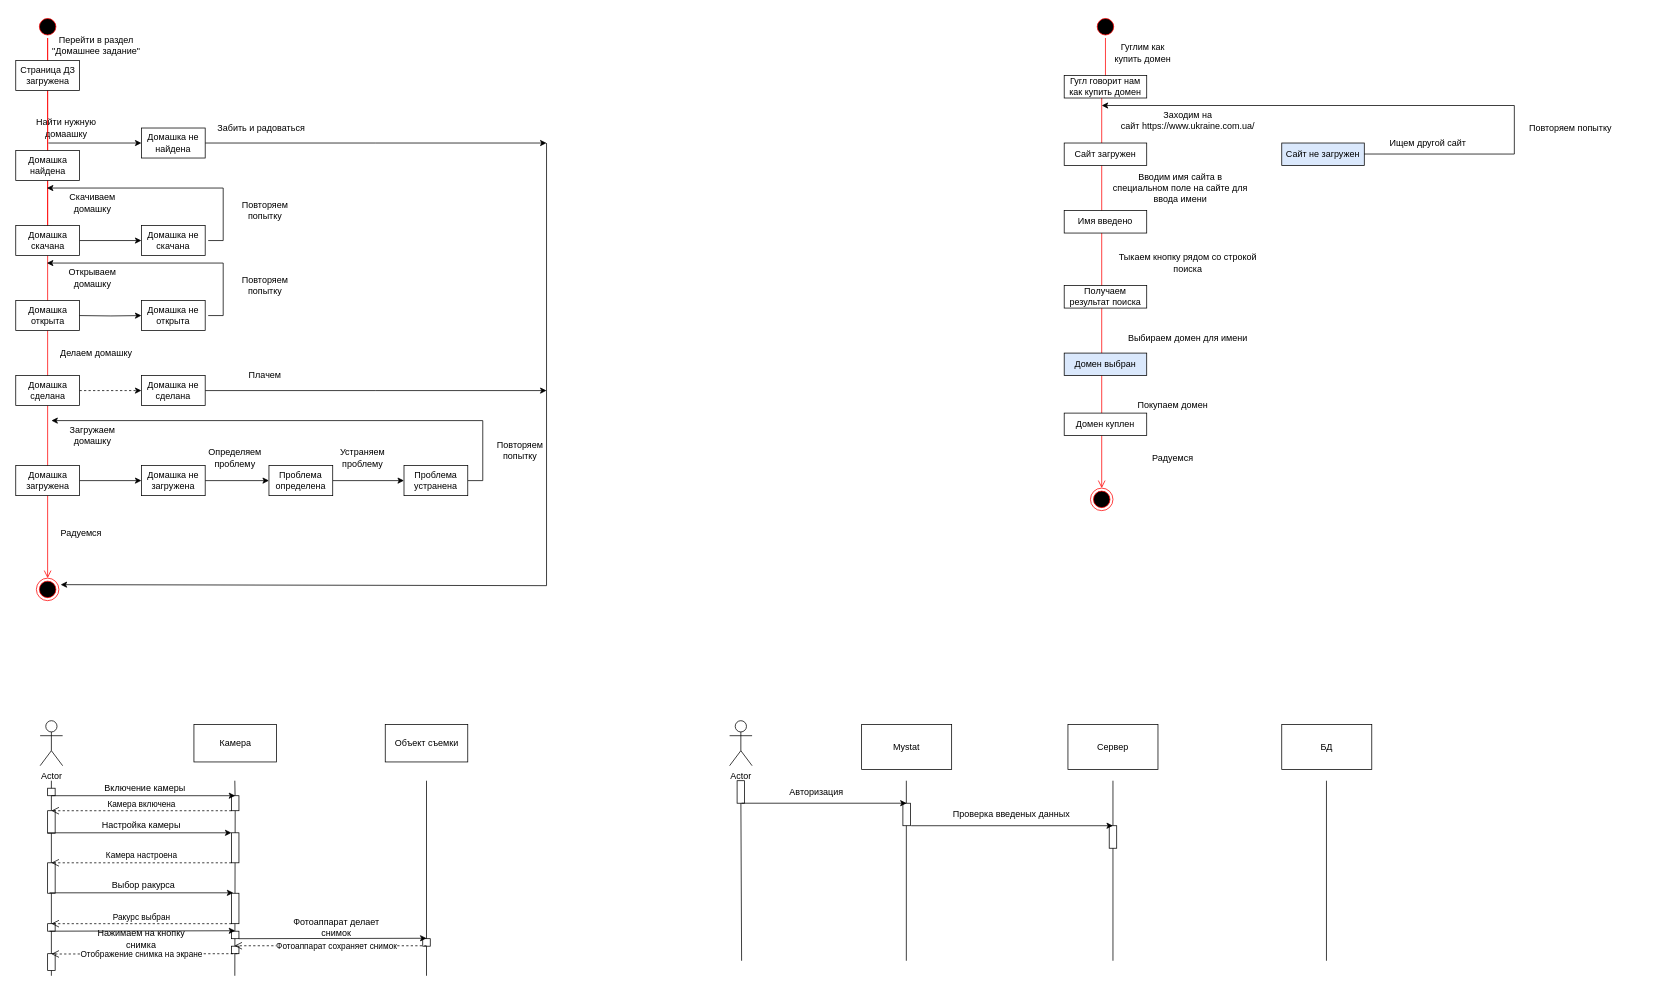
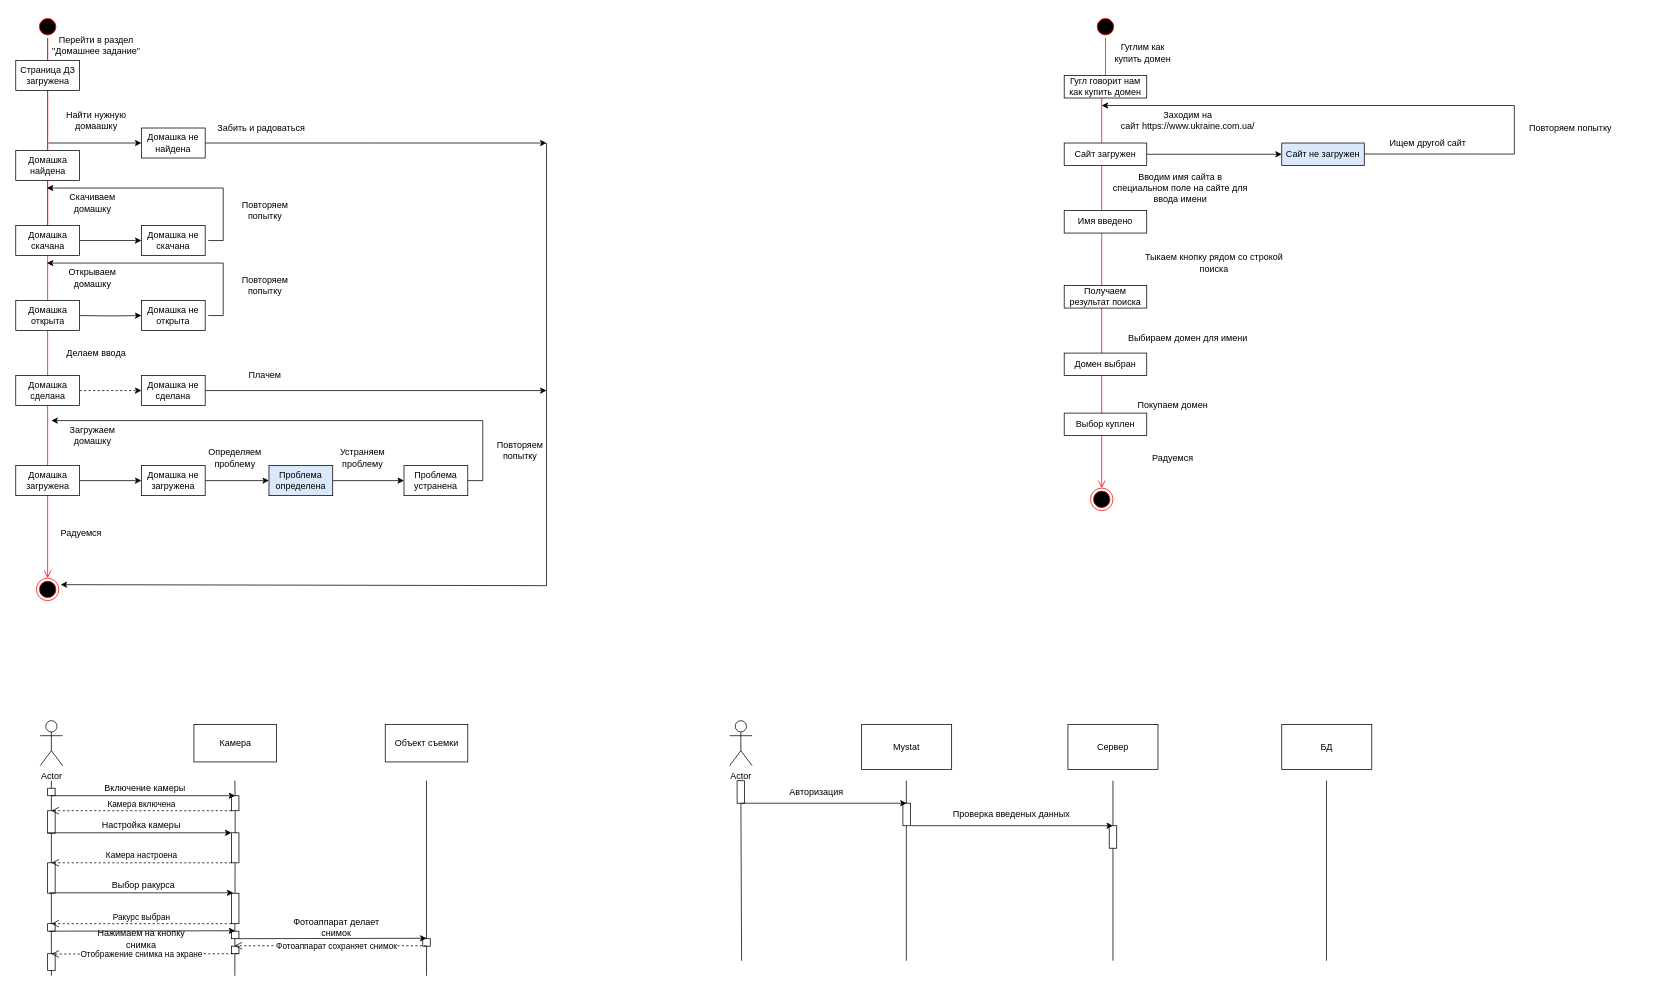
node "Найти нужную домаашку": moved (66, 128) -> (96, 120)
edge "Сайт загружен" -> "Сайт не загружен": added
node "Тыкаем кнопку рядом со строкой поиска": moved (1188, 263) -> (1214, 263)
node "Делаем домашку": label "Делаем домашку" -> "Делаем ввода"
node "Домен выбран": fillcolor #dae8fc -> #ffffff
node "Домен куплен": label "Домен куплен" -> "Выбор куплен"
node "Проблема определена": fillcolor #ffffff -> #dae8fc
